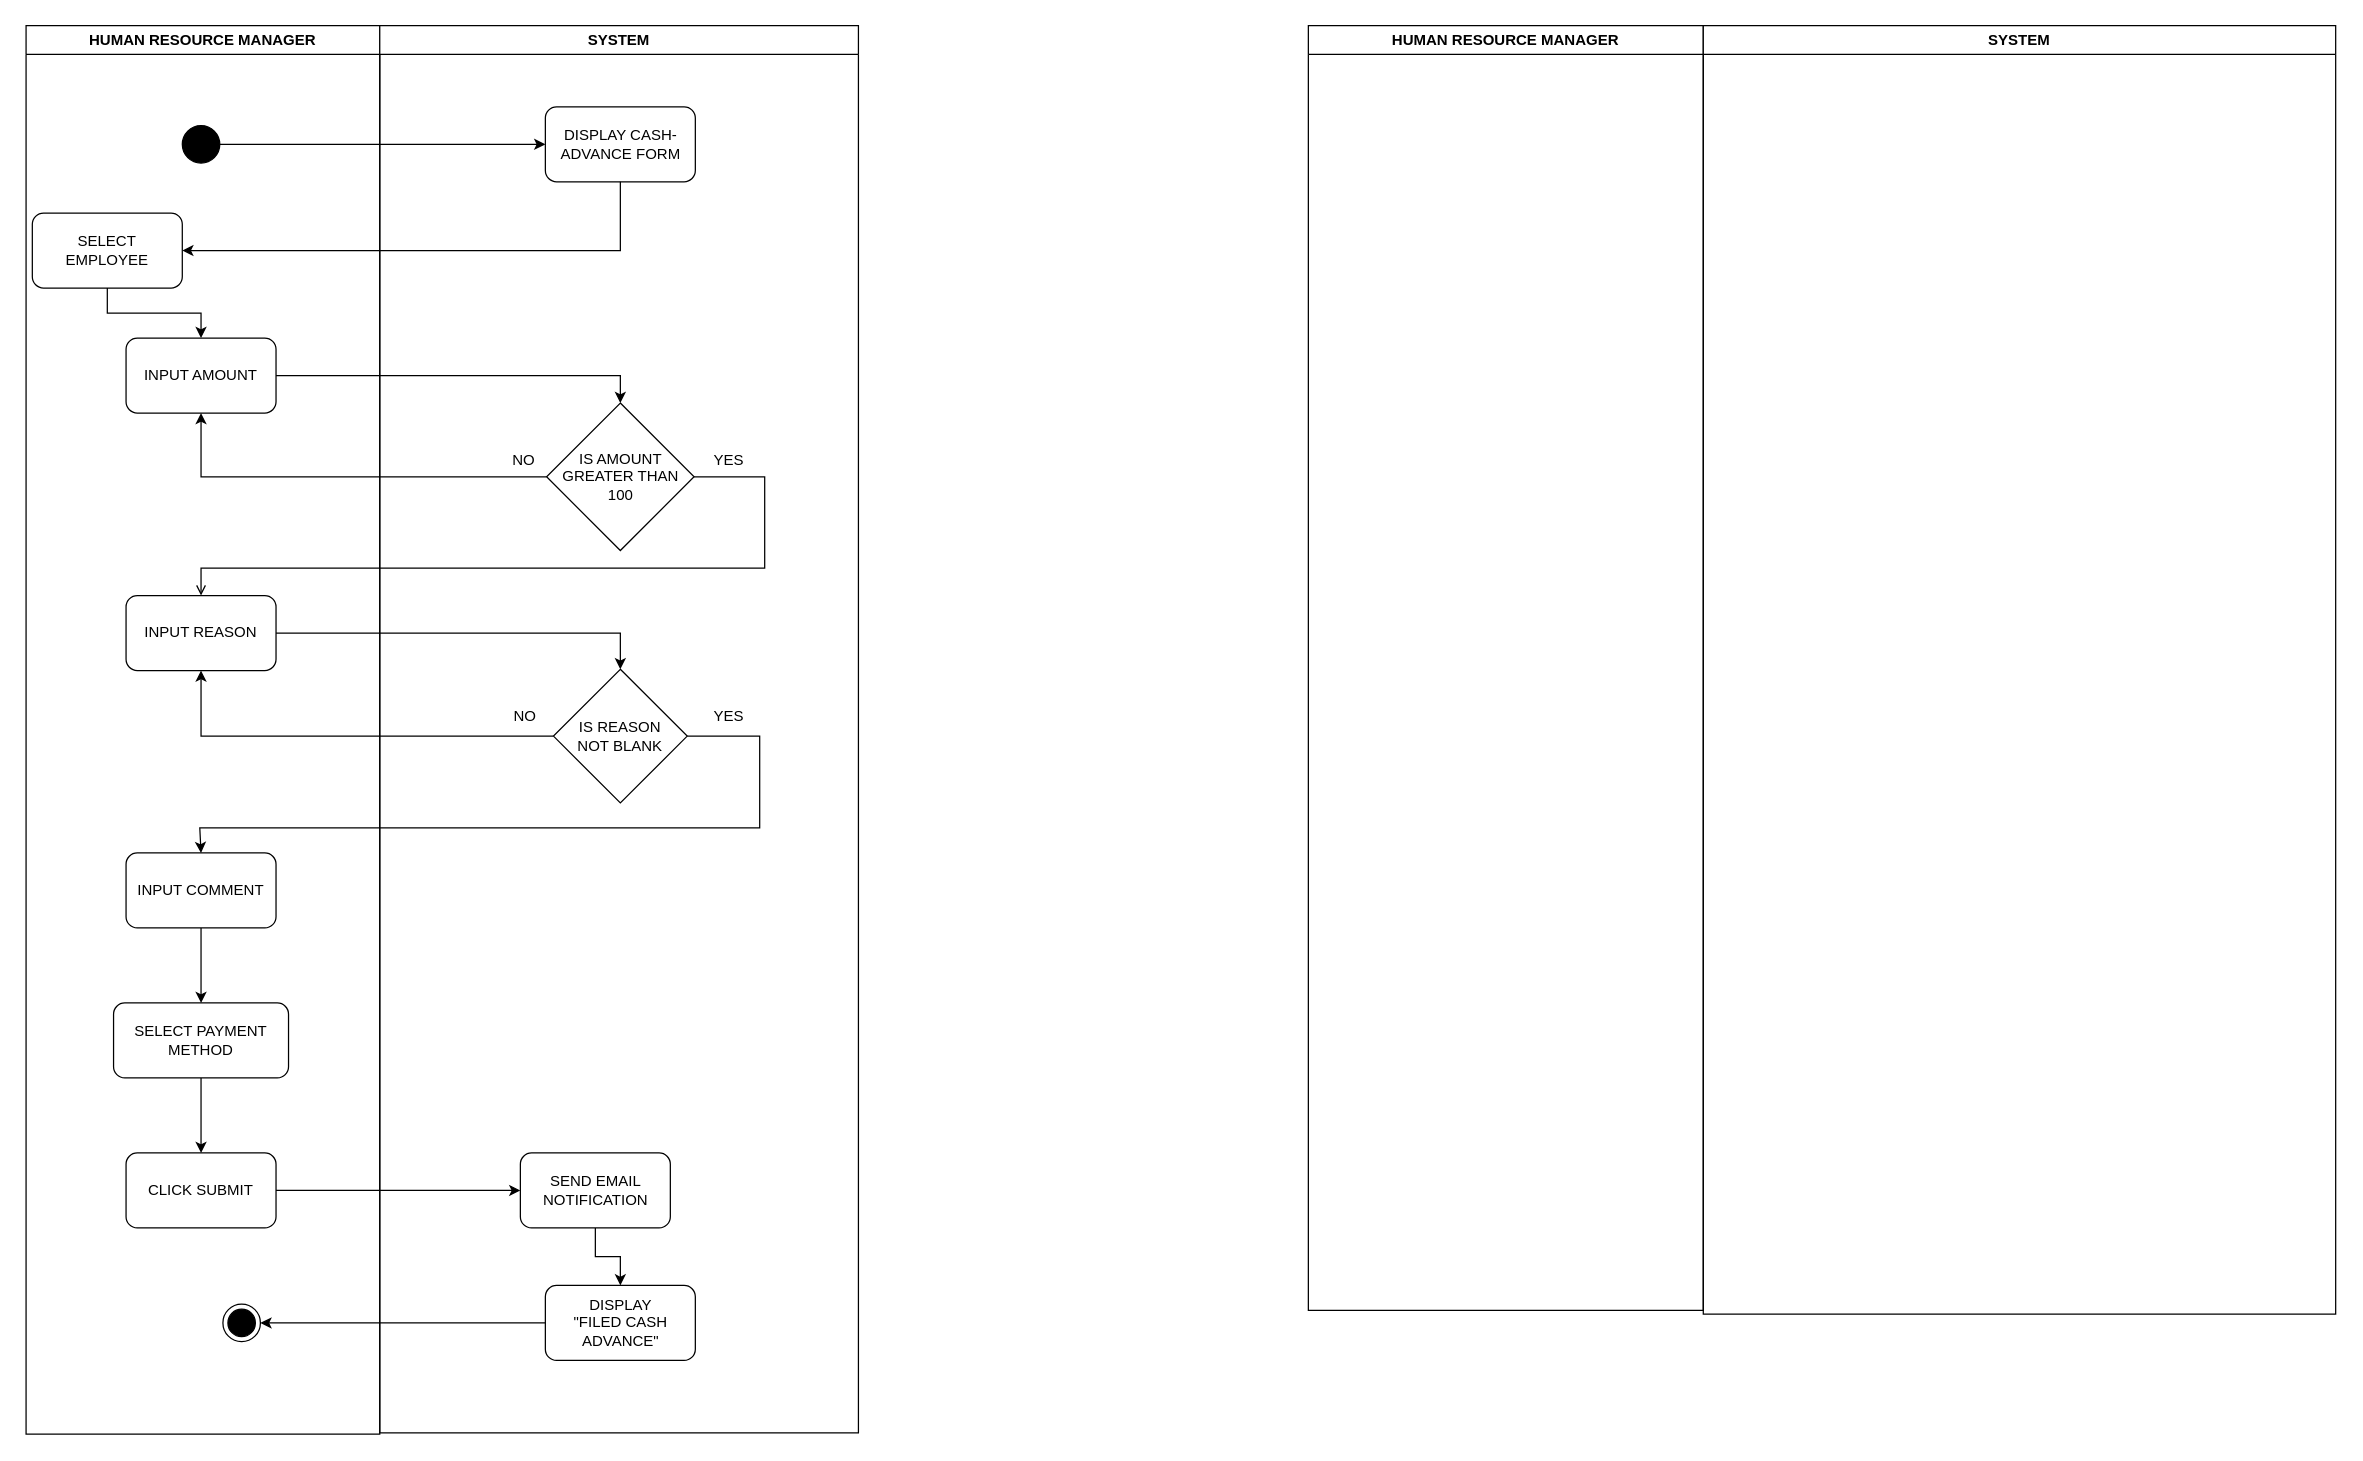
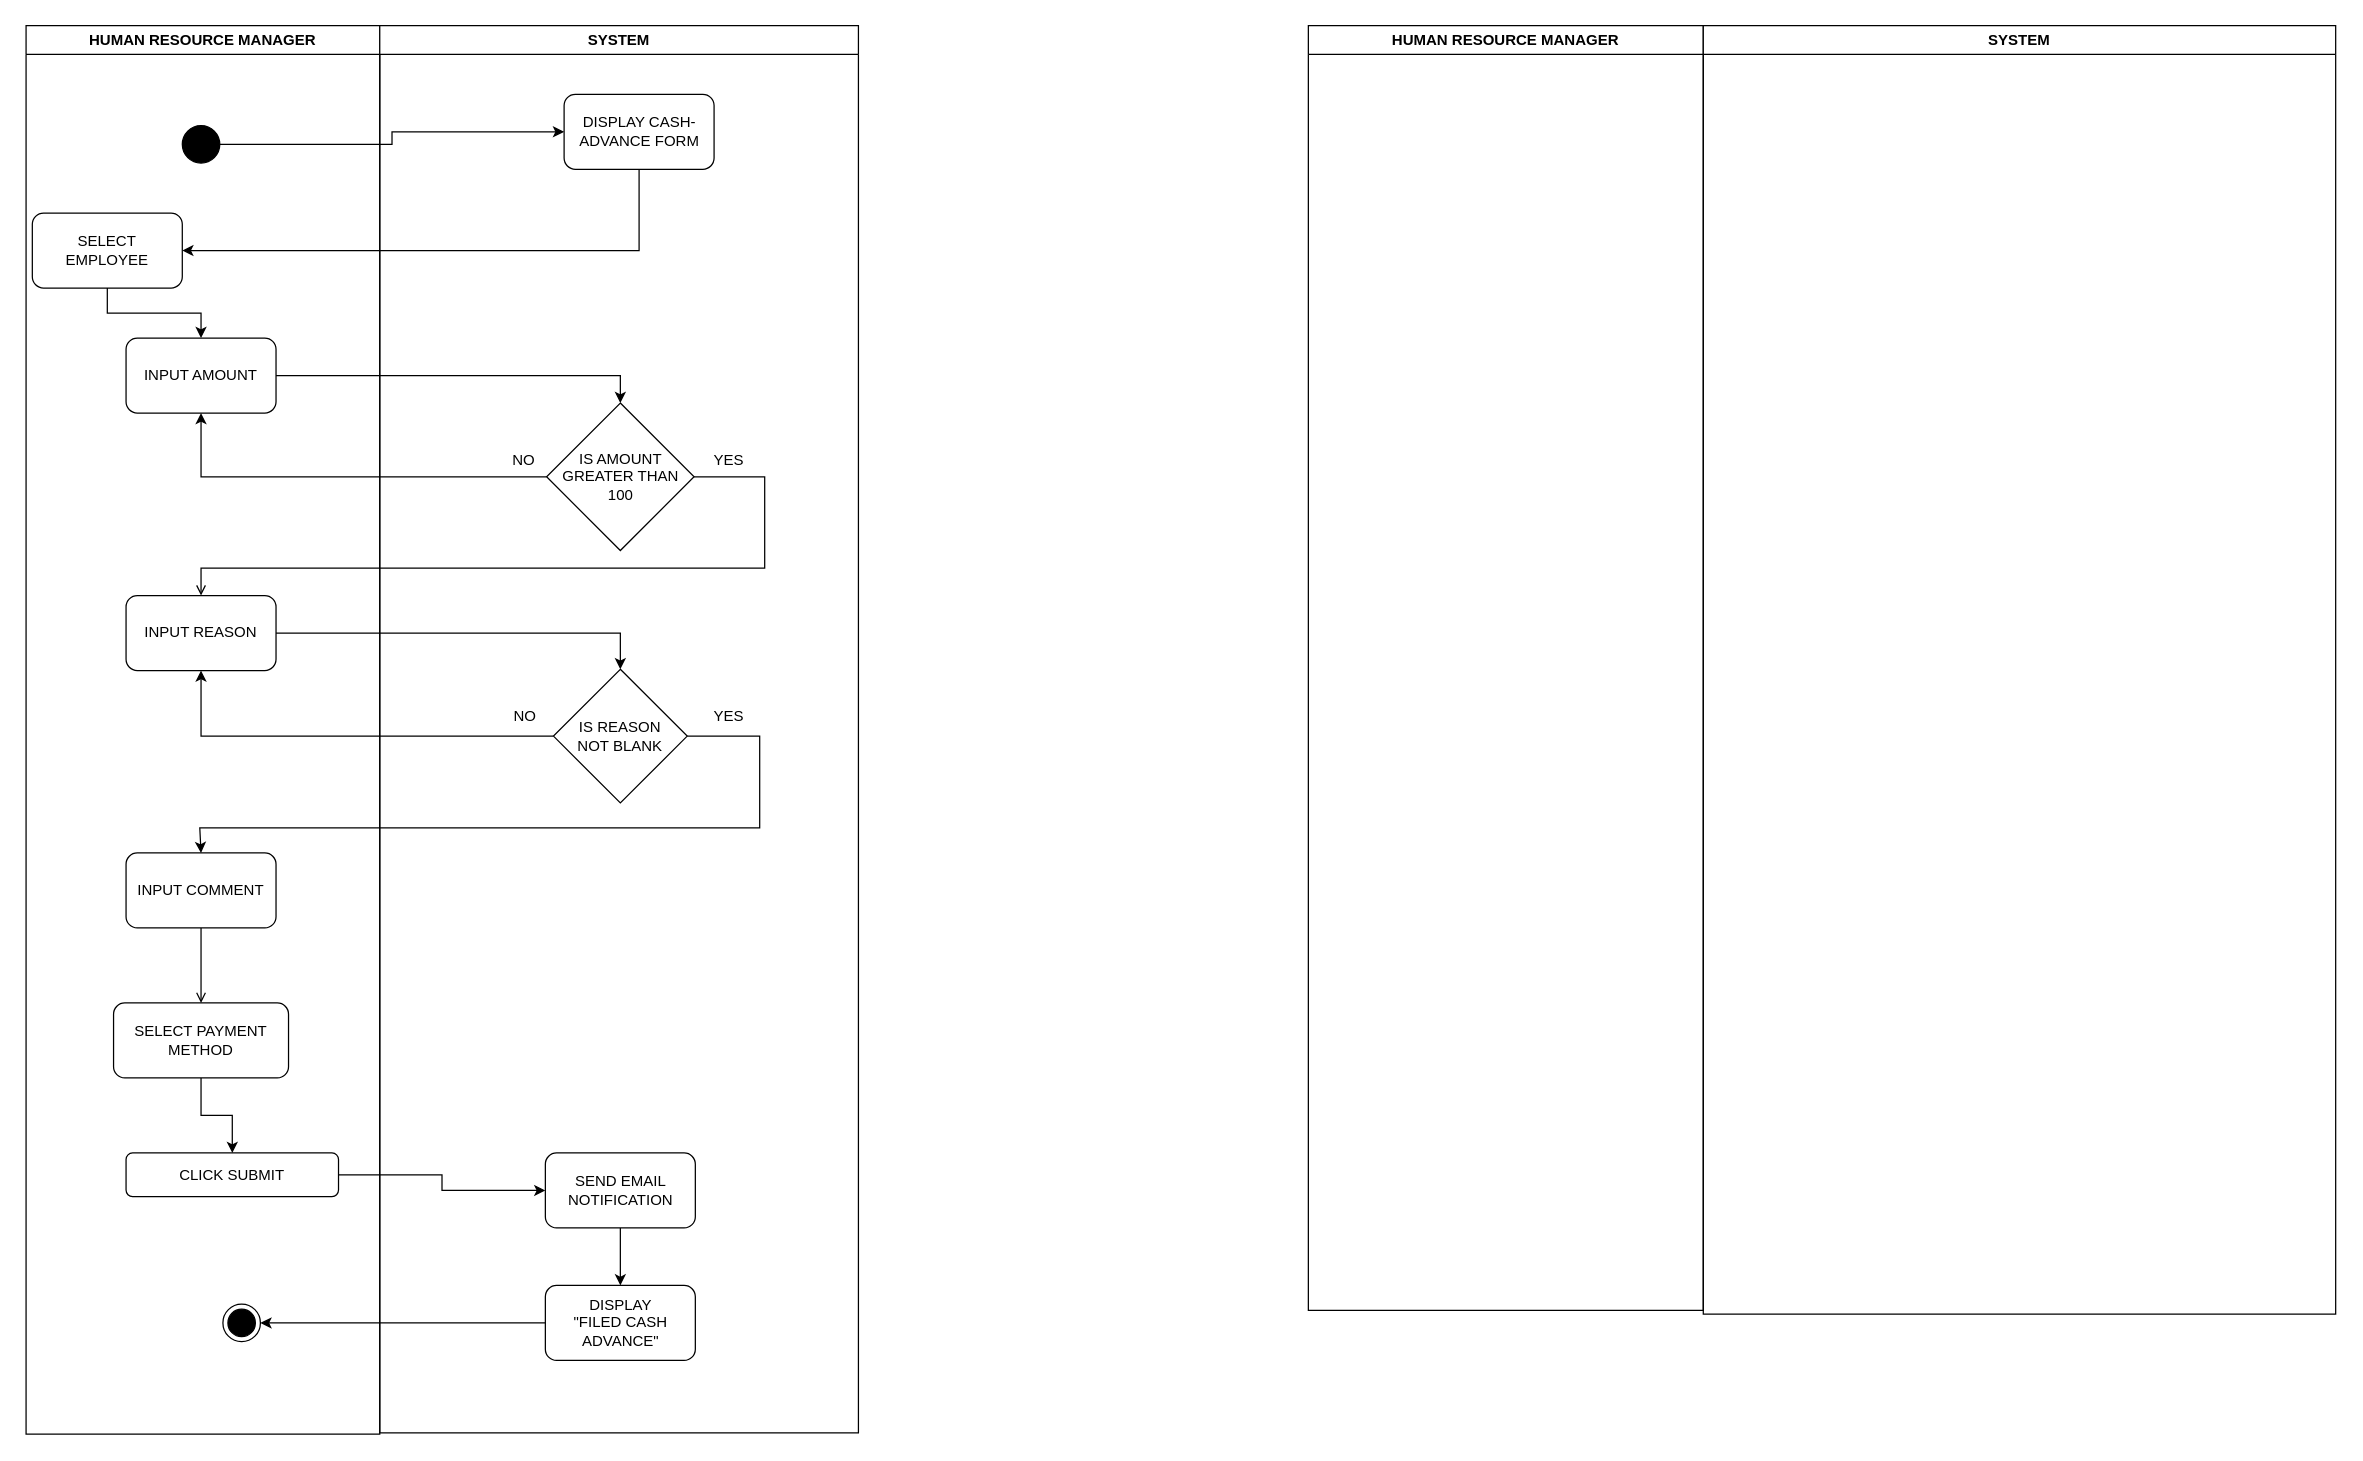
node "DISPLAY CASH-ADVANCE FORM": moved (620, 144) -> (639, 132)
edge "INPUT COMMENT" -> "SELECT PAYMENT METHOD": arrowhead classic -> open
node "CLICK SUBMIT": size 150x75 -> 213x44
node "SEND EMAIL NOTIFICATION": moved (595, 1191) -> (620, 1191)
